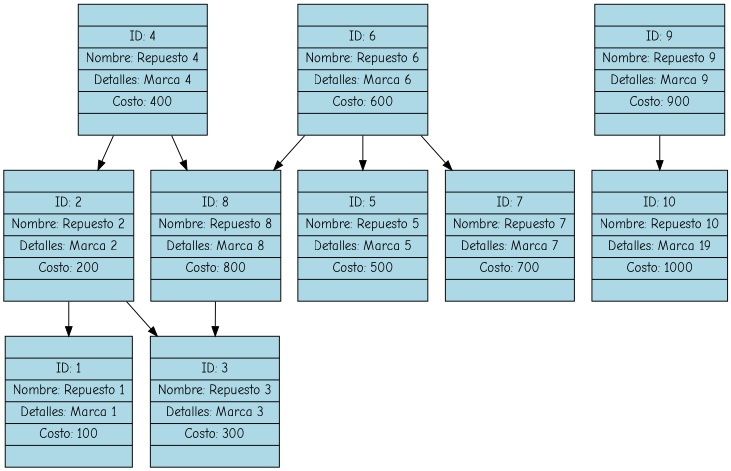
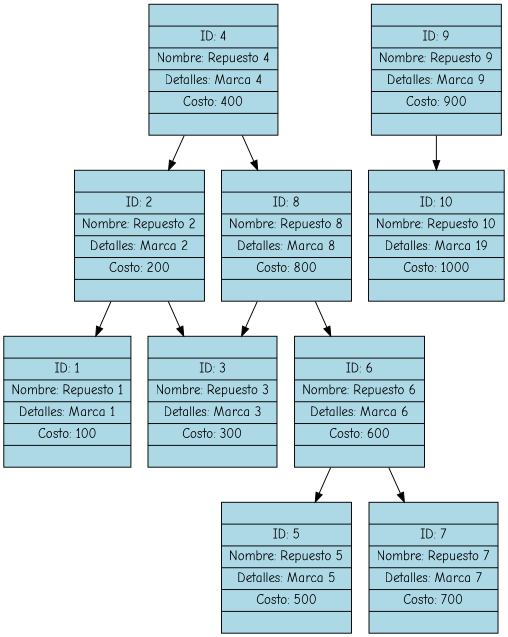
edge "ID: 6" -> "ID: 8": reversed
